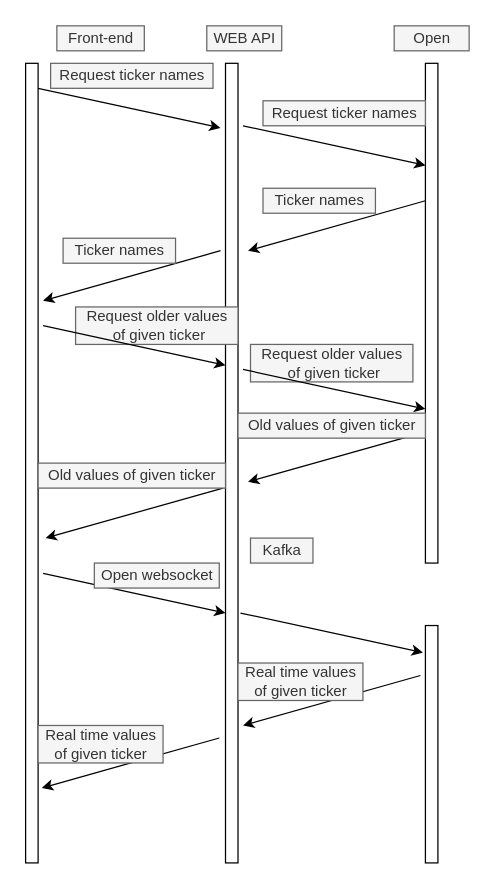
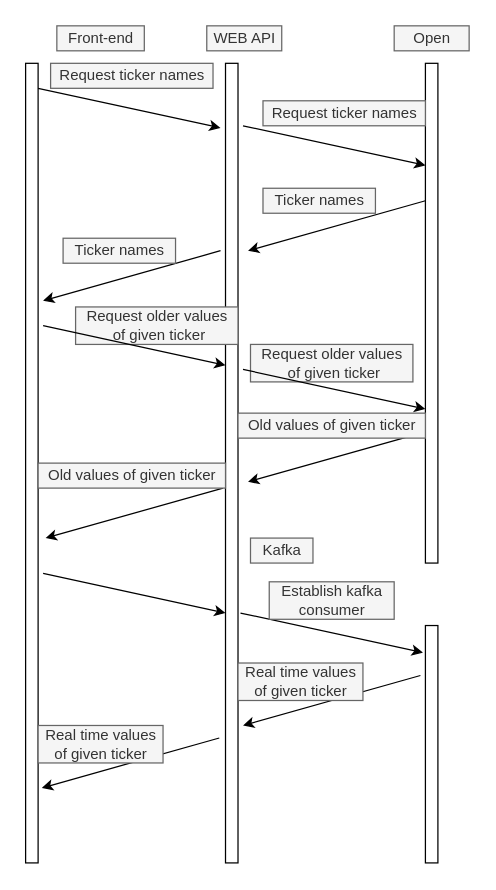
node "Open websocket": removed
node "Establish kafka consumer": added
